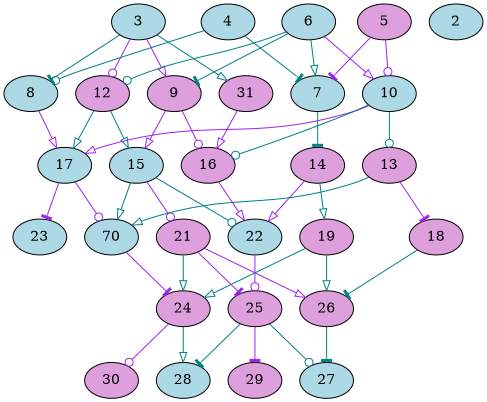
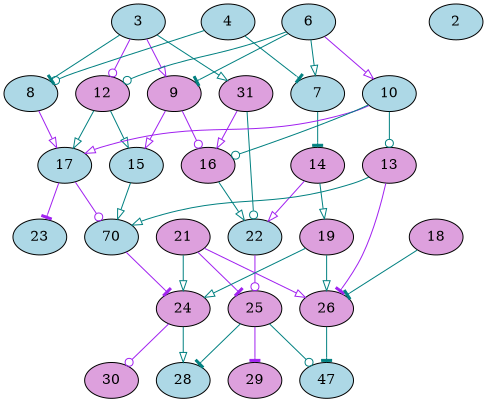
node "5": removed
edge "16" -> "22": color purple -> teal
edge "15" -> "21": removed
edge "15" -> "22": now "31" -> "22"
edge "13" -> "18": now "13" -> "26"
node "27": label "27" -> "47"
